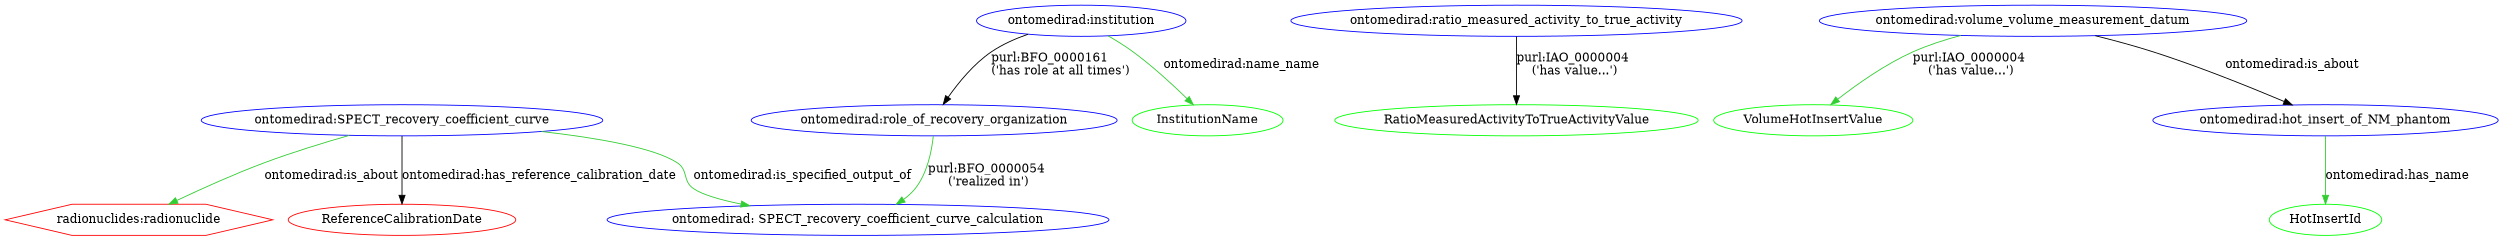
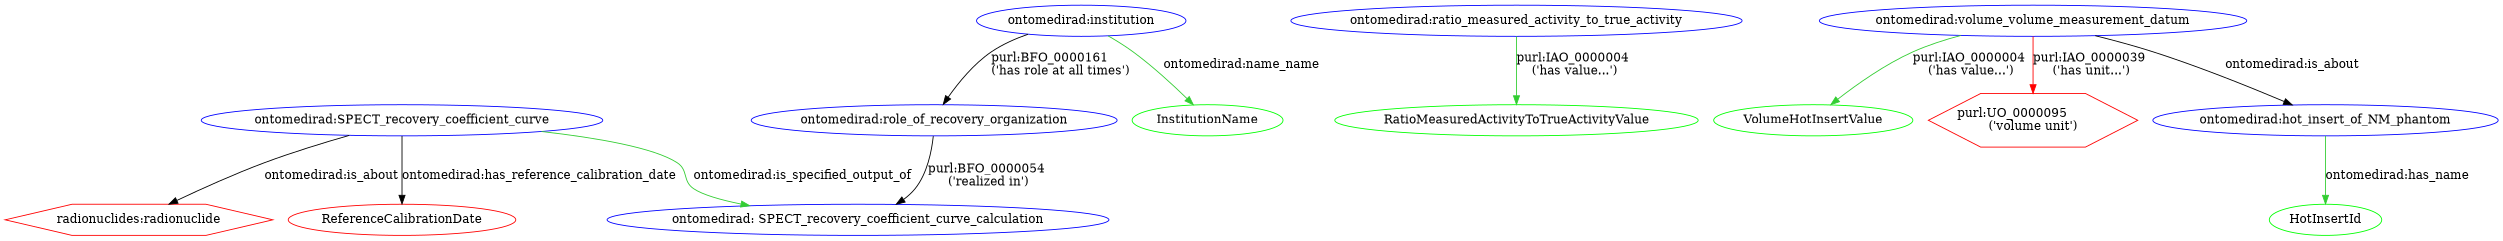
edge "ontomedirad:ratio_measured_activity_to_true_activity" -> "RatioMeasuredActivityToTrueActivityValue": color black -> limegreen
node "purl:UO_0000095 ('volume unit')": added
edge "ontomedirad:SPECT_recovery_coefficient_curve" -> "radionuclides:radionuclide": color limegreen -> black
edge "ontomedirad:role_of_recovery_organization" -> "ontomedirad: SPECT_recovery_coefficient_curve_calculation": color limegreen -> black
